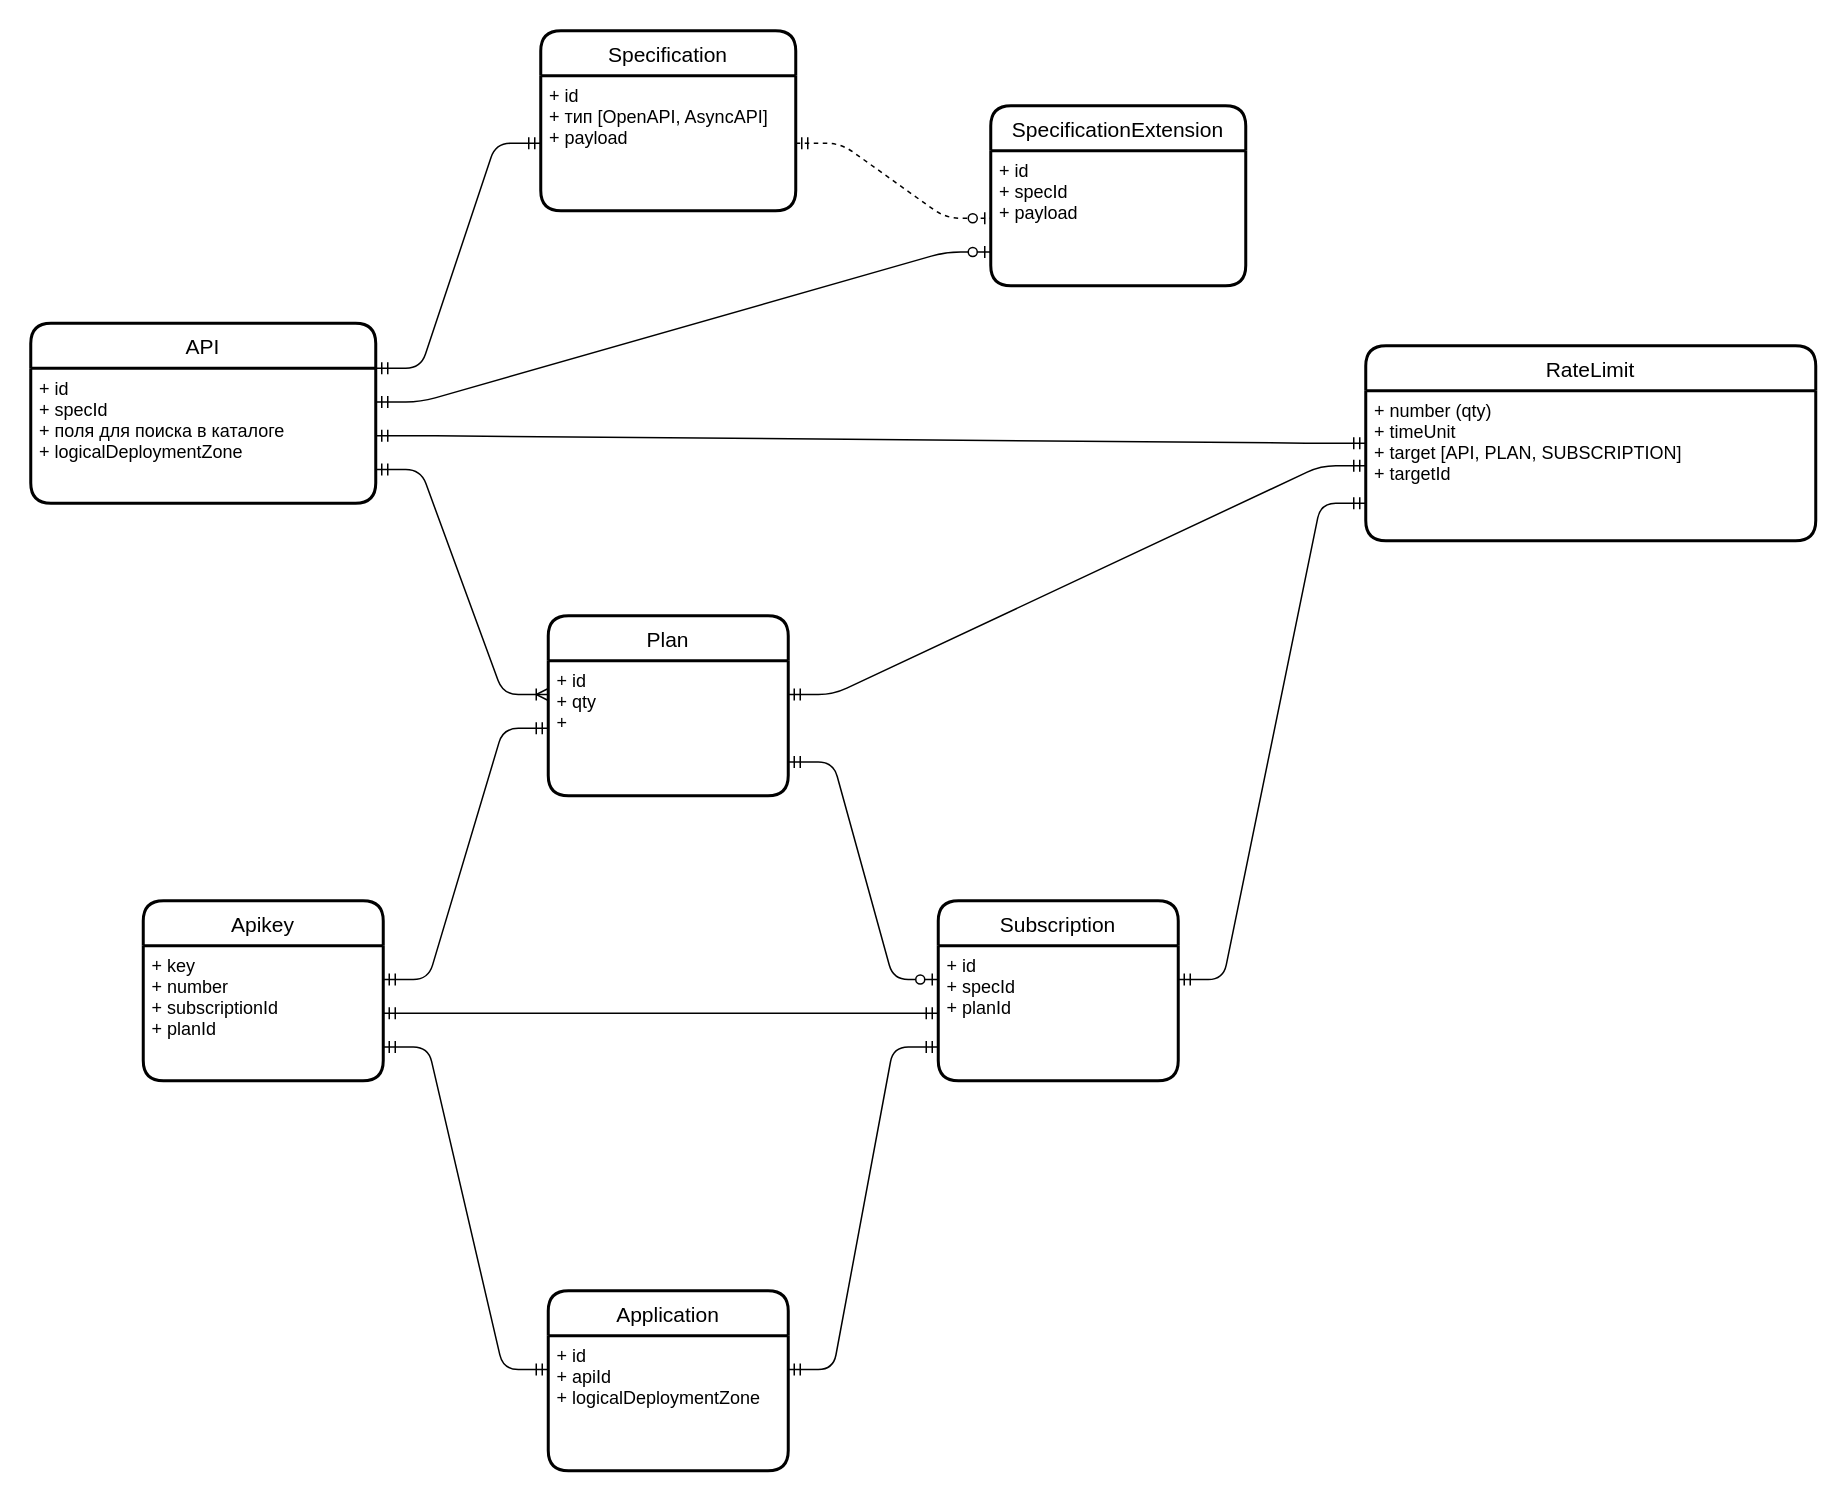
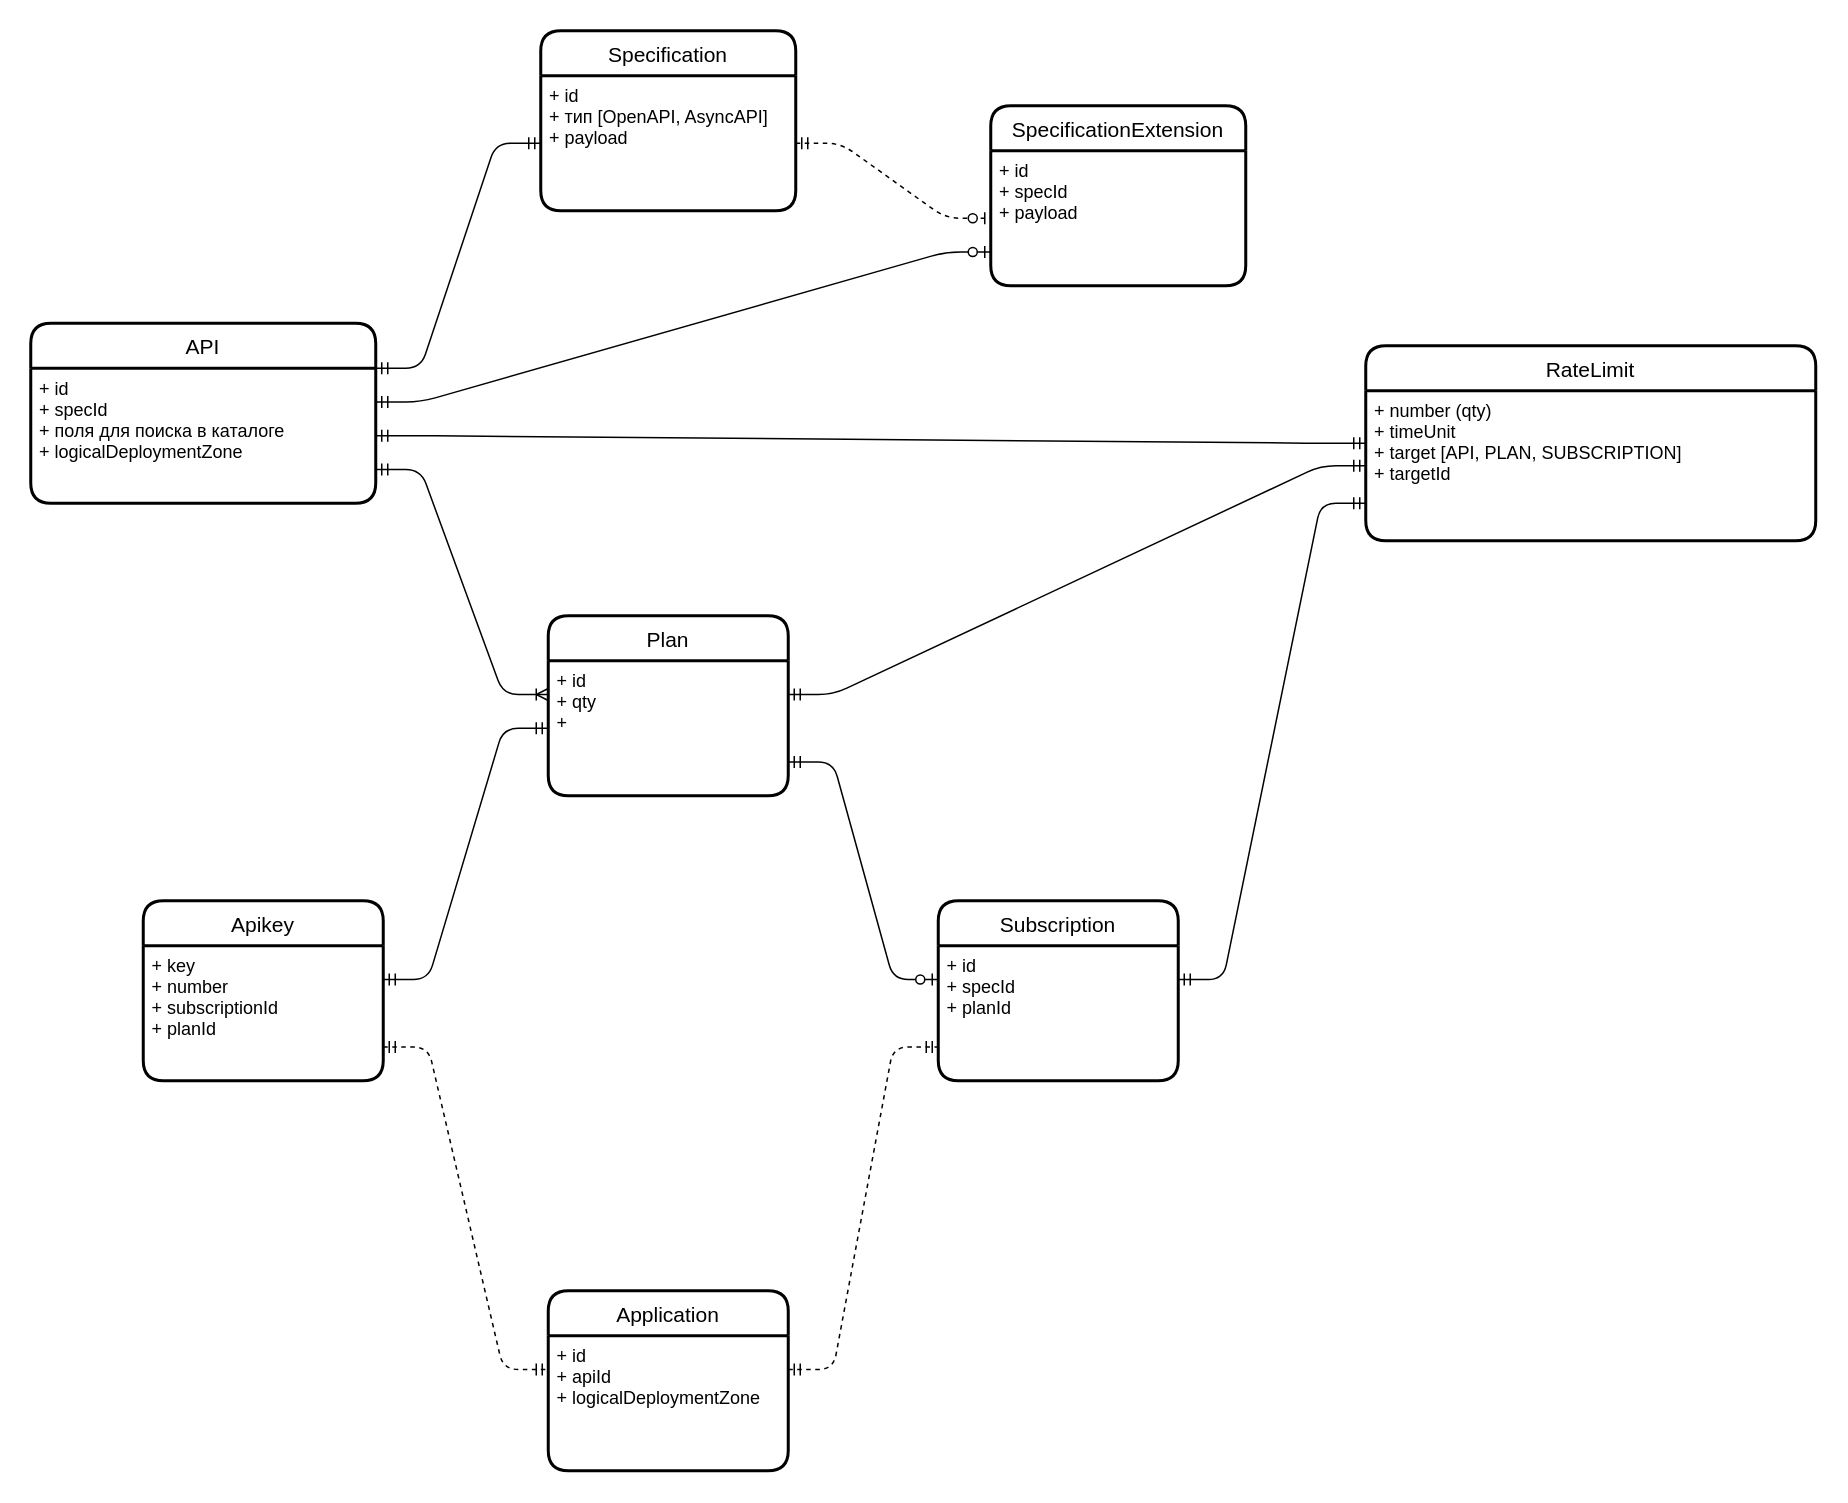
edge "+ key + number + subscriptionId + planId" -- "+ id + specId + planId": removed
edge "+ id + specId + planId" -- "+ id + apiId + logicalDeploymentZone": style solid -> dashed
edge "+ key + number + subscriptionId + planId" -- "+ id + apiId + logicalDeploymentZone": style solid -> dashed
